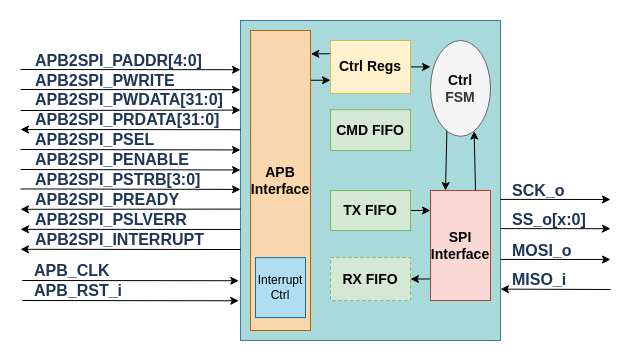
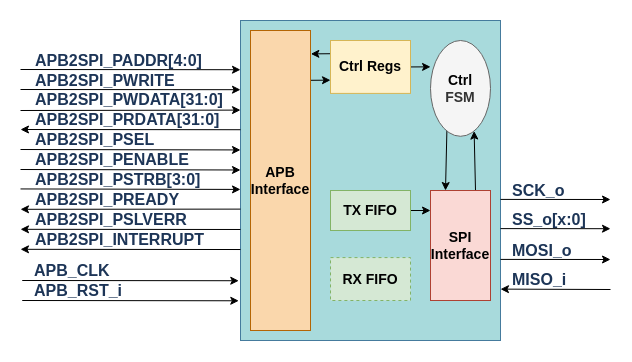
node "CMD FIFO": removed
edge "SPI Interface" -> "RX FIFO": removed
node "Interrupt Ctrl": removed
